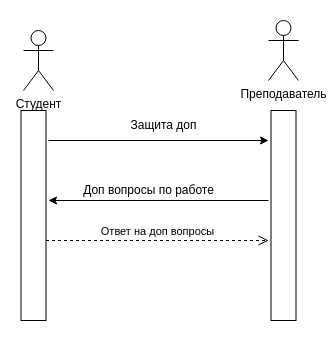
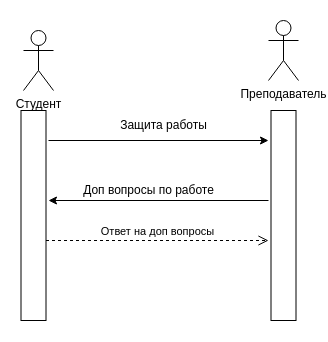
node "Защита доп": label "Защита доп" -> "Защита работы"
